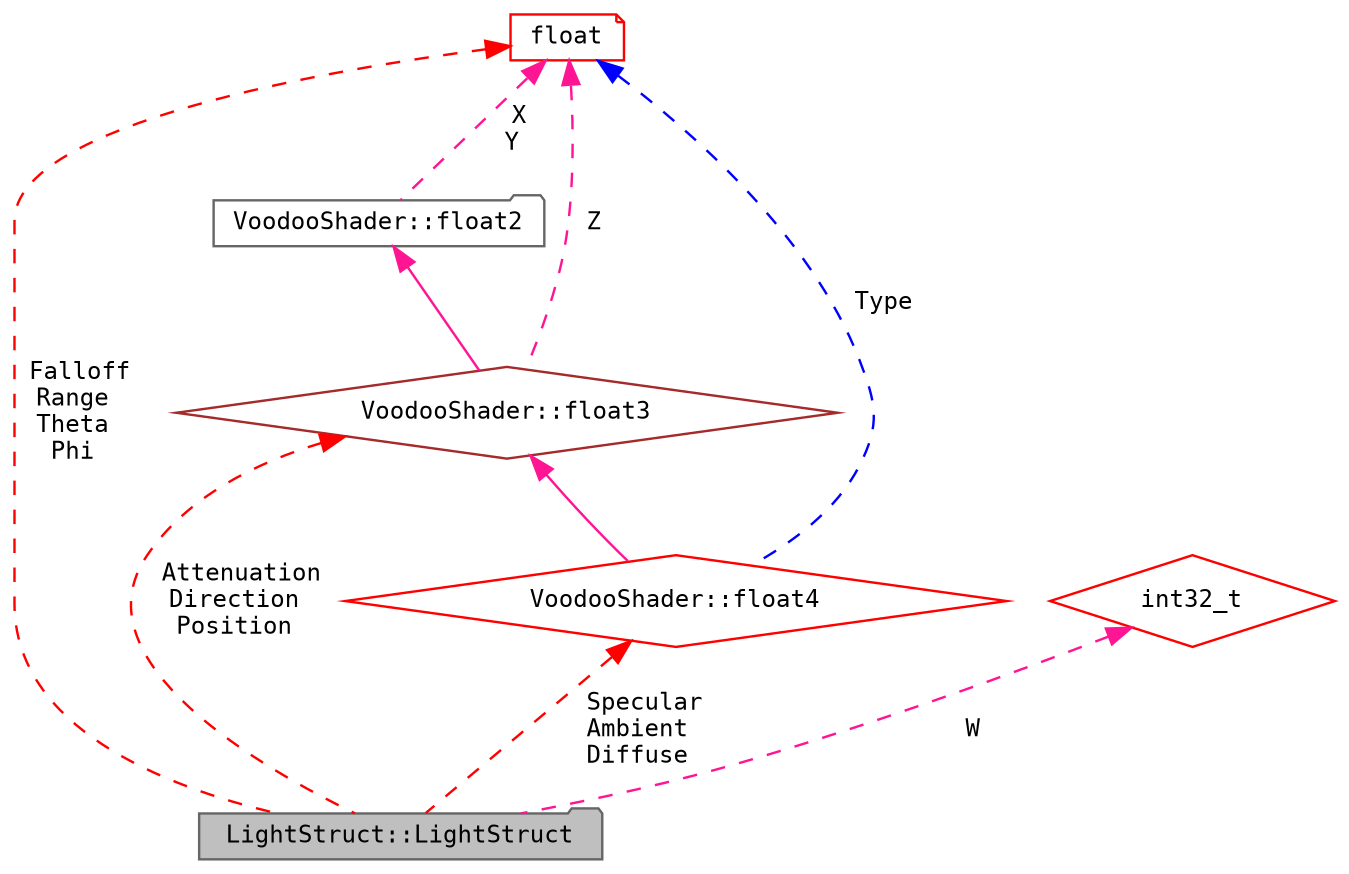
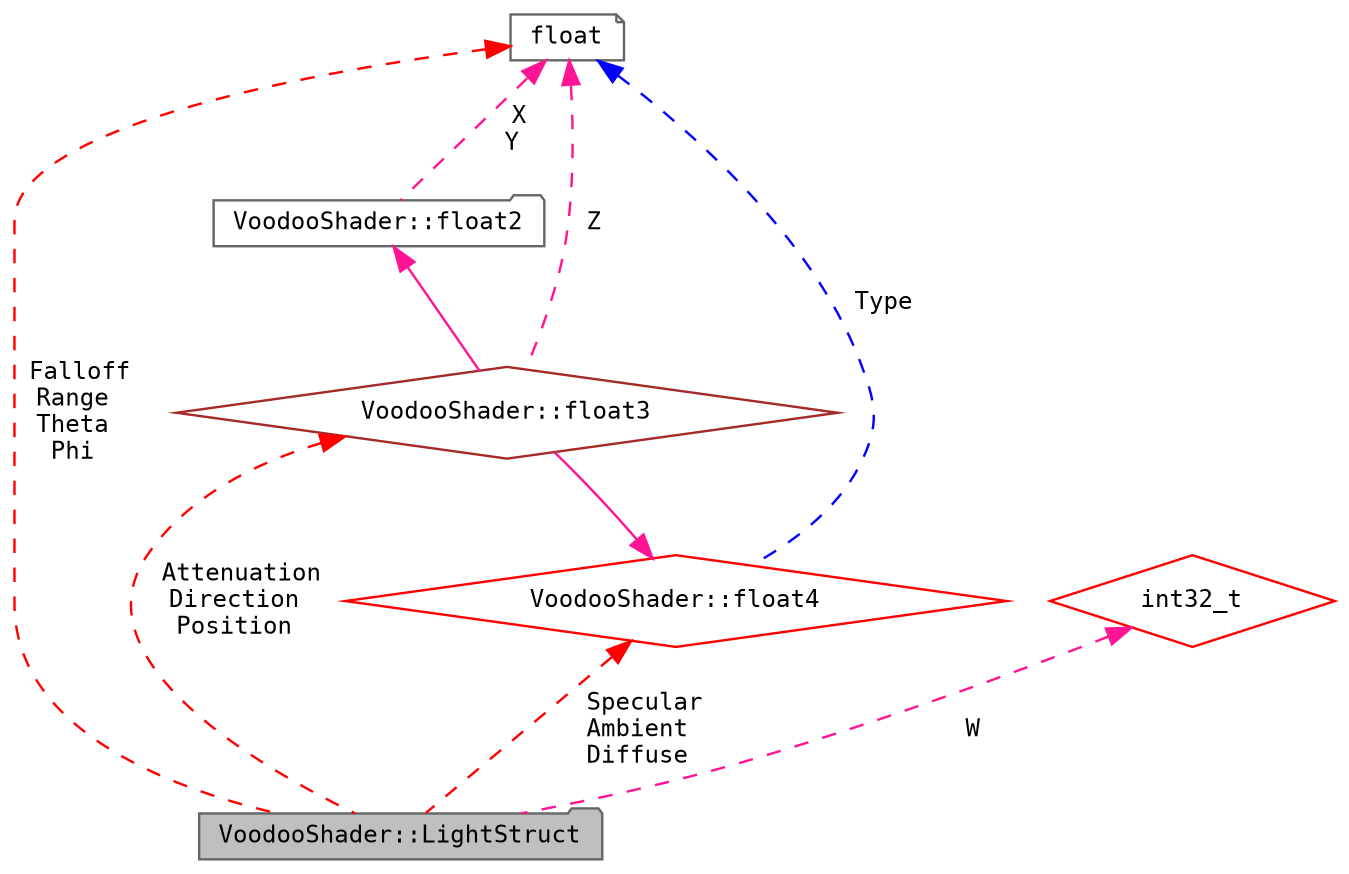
node "float": color red -> gray40
edge "VoodooShader::float4" -> "VoodooShader::float3": reversed
node "LightStruct::LightStruct": label "LightStruct::LightStruct" -> "VoodooShader::LightStruct"
